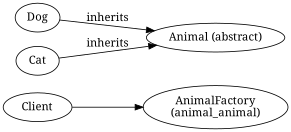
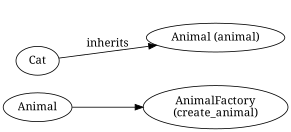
node "Dog": removed
node "Animal (abstract)": label "Animal (abstract)" -> "Animal (animal)"
node "Client": label "Client" -> "Animal"
node "AnimalFactory (animal_animal)": label "AnimalFactory (animal_animal)" -> "AnimalFactory (create_animal)"
